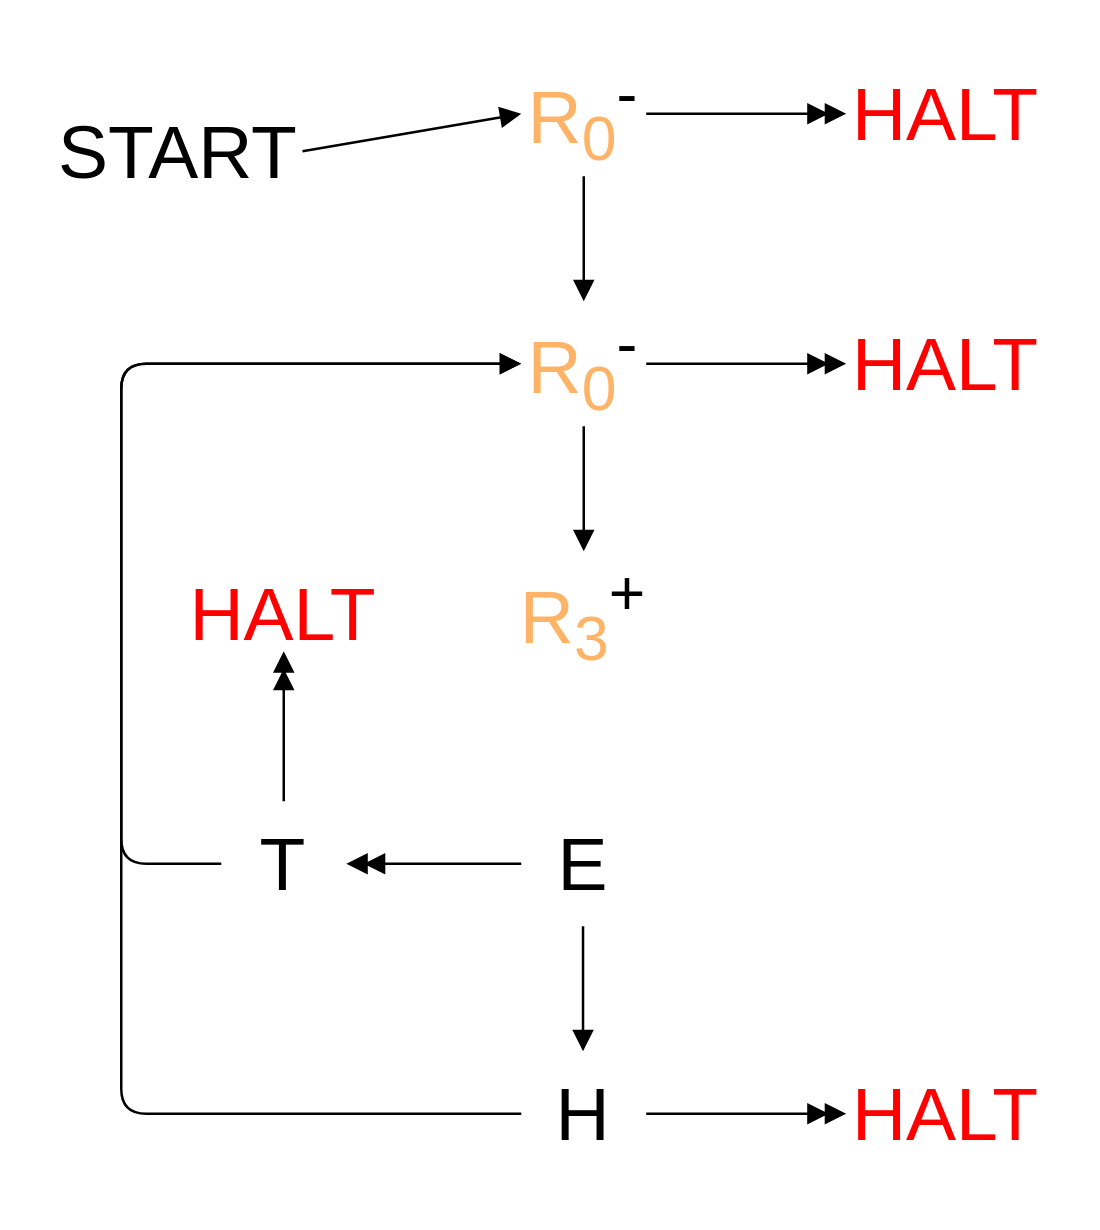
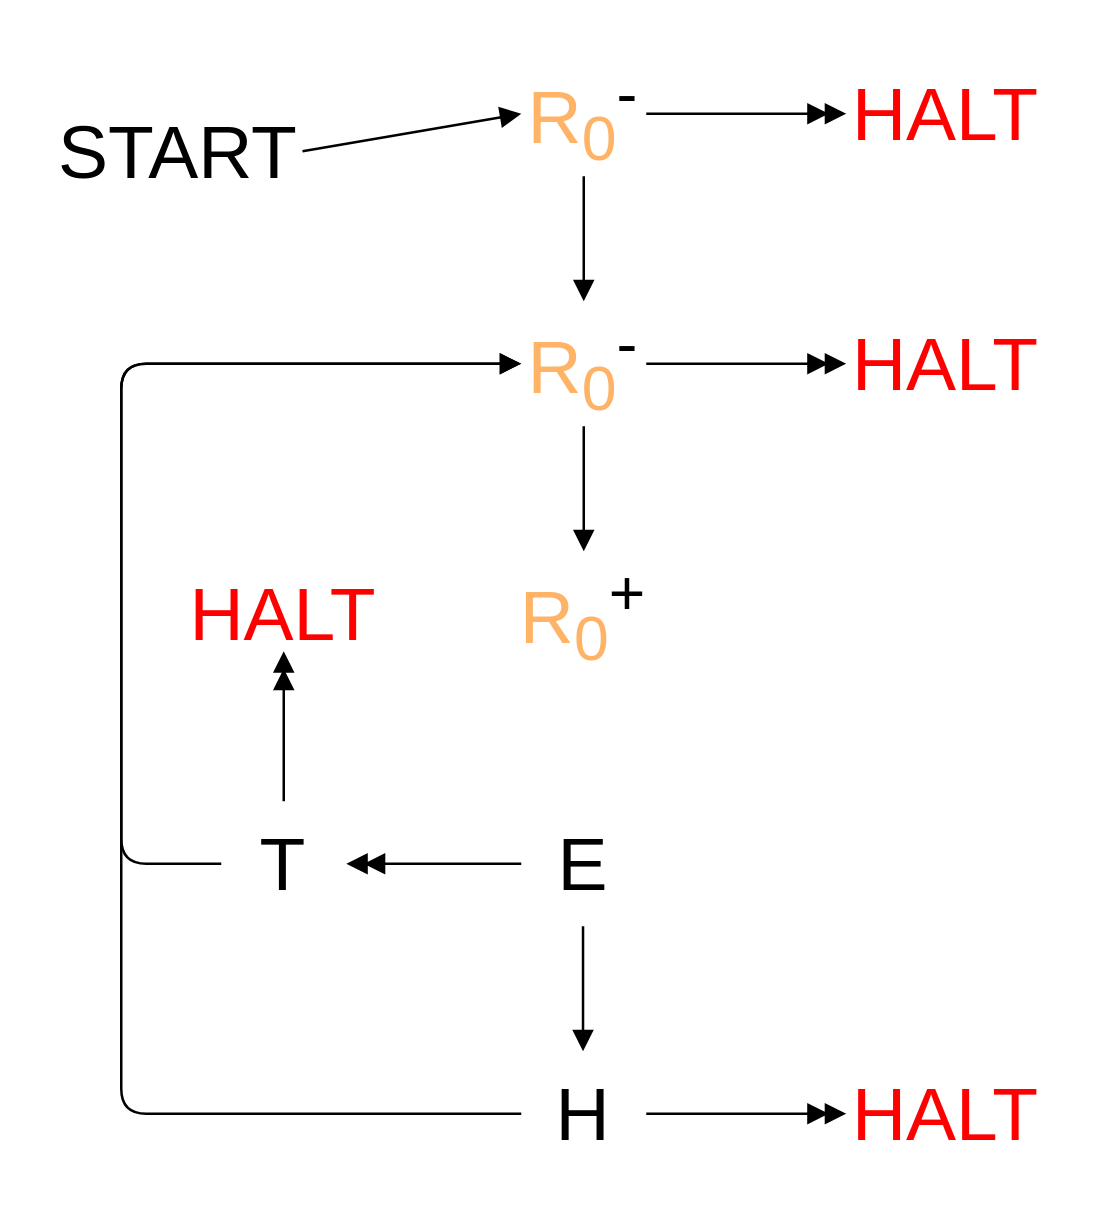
node "R3+": label "R3+" -> "R0+"
